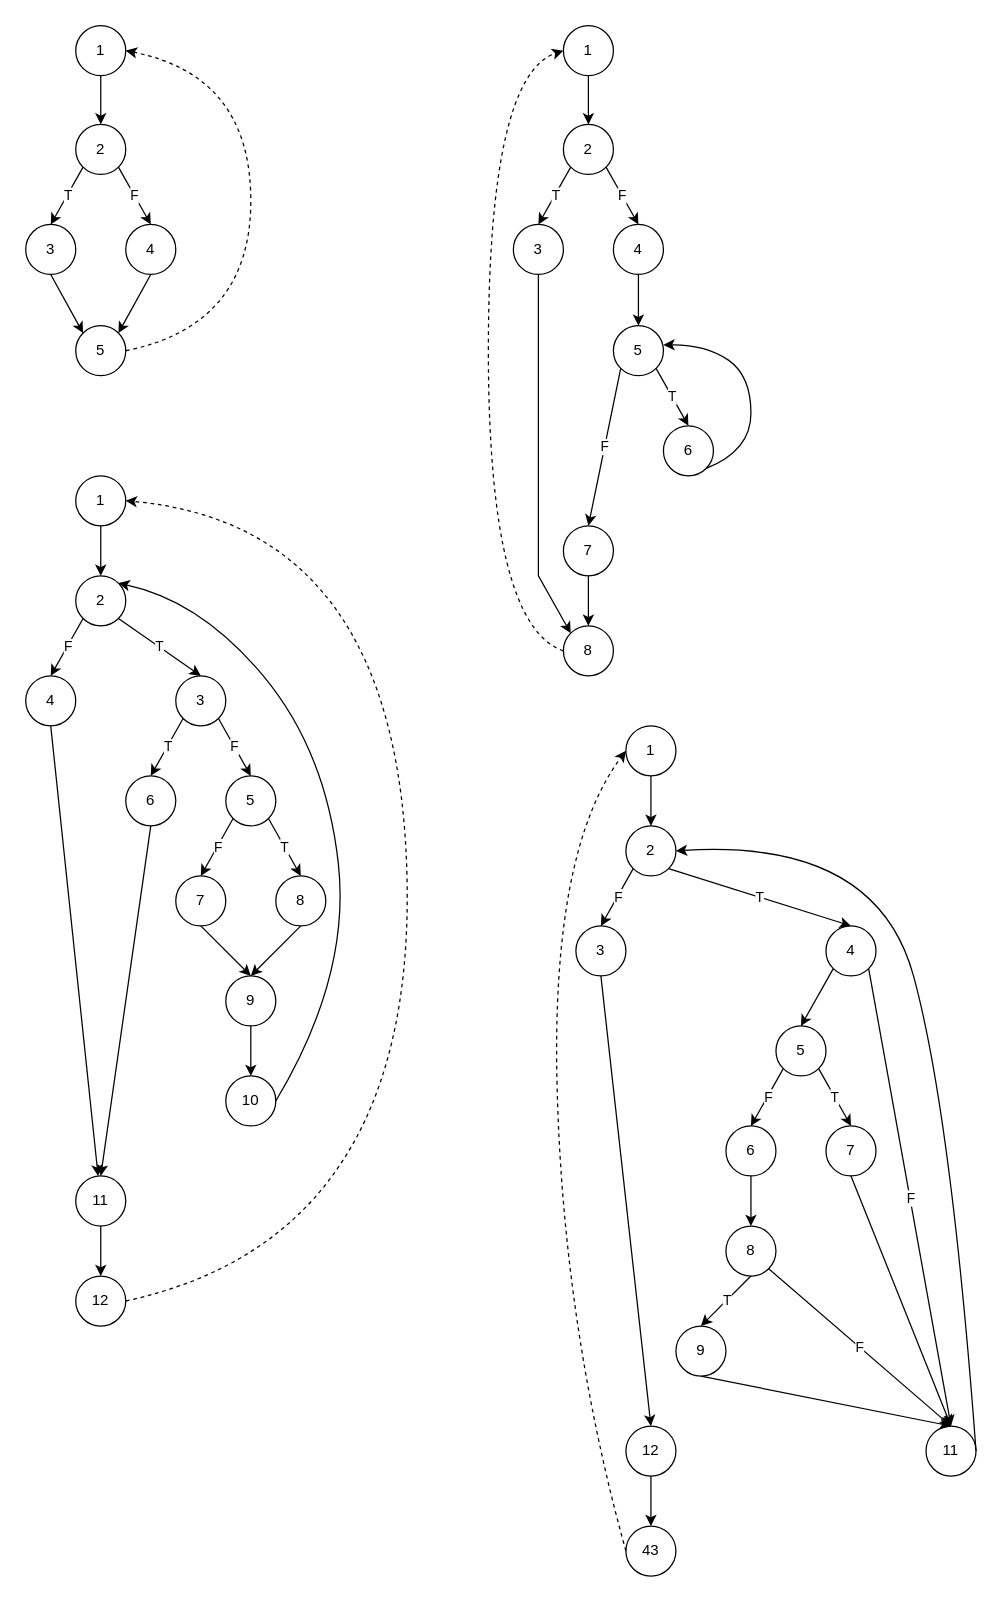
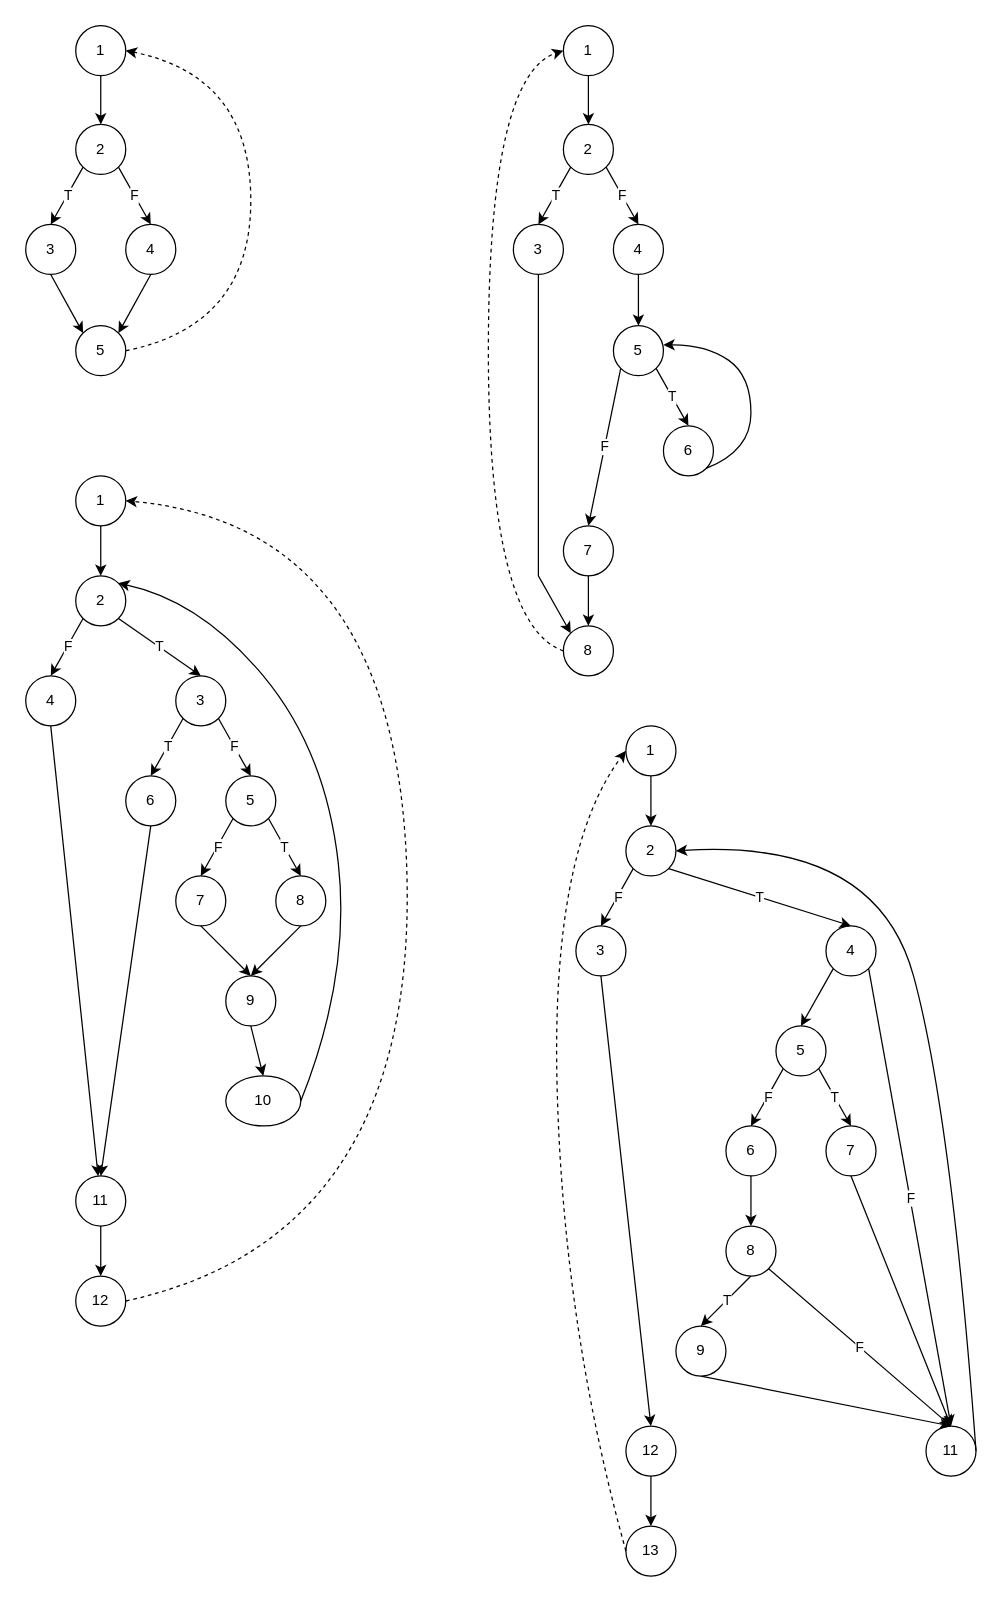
node "10": size 50x50 -> 75x50
node "43": label "43" -> "13"
